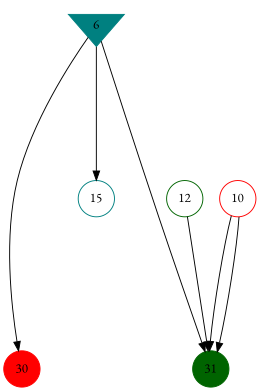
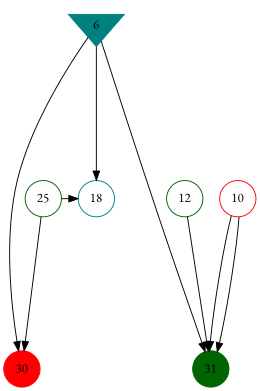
node "25": added
node "15": label "15" -> "18"
